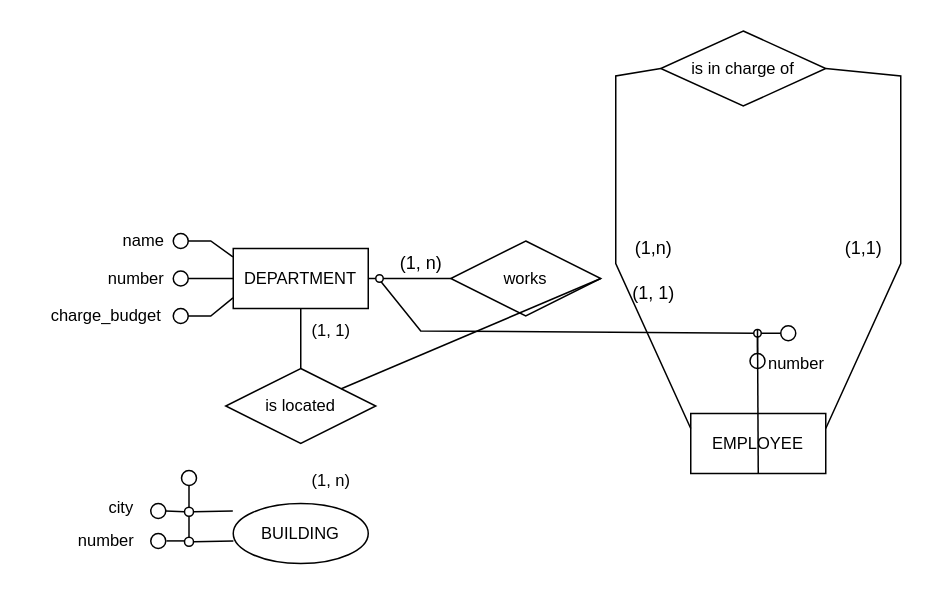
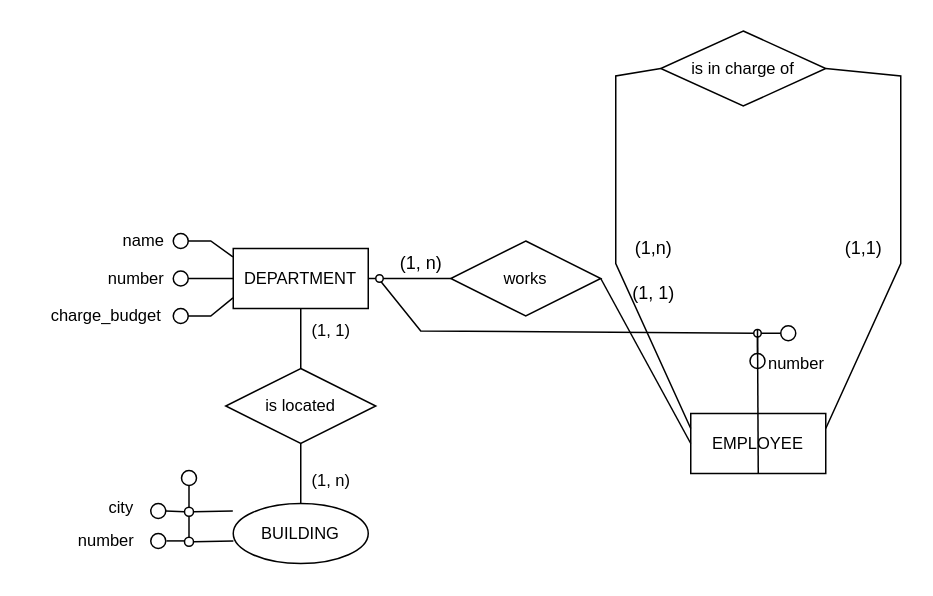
edge "works" -- "is located": now "works" -- "EMPLOYEE"
edge "is located" -- "BUILDING": added
